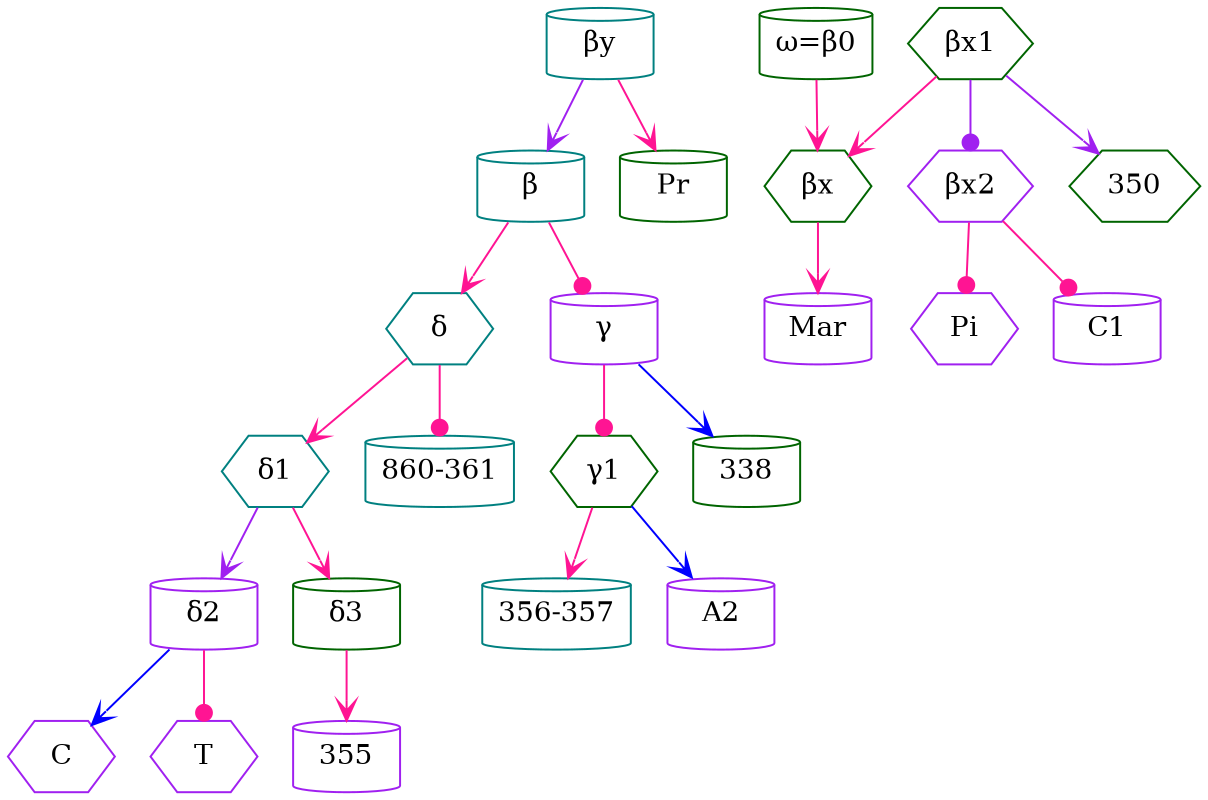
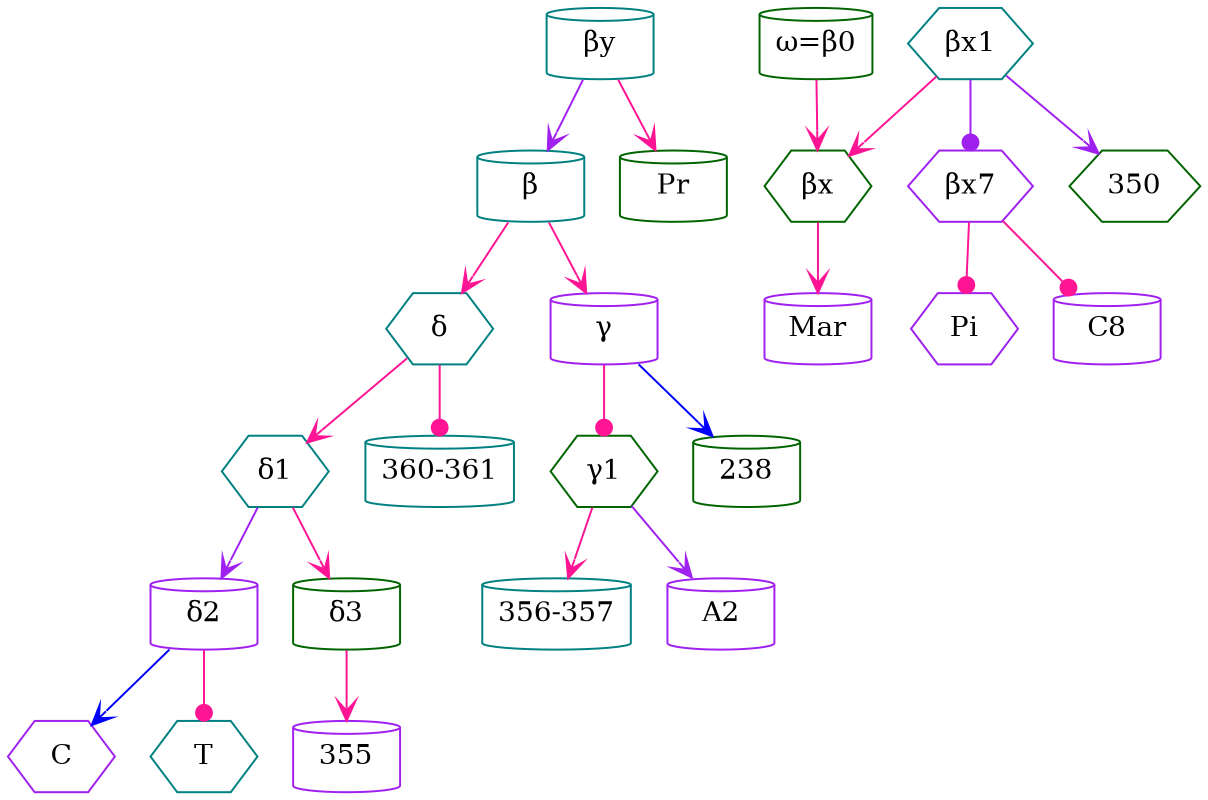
node "βx1": color darkgreen -> teal
node "βx2": label "βx2" -> "βx7"
edge "β" -> "γ": arrowhead dot -> vee
node "C1": label "C1" -> "C8"
node "860-361": label "860-361" -> "360-361"
node "338": label "338" -> "238"
edge "γ1" -> "A2": color blue -> purple
node "T": color purple -> teal
